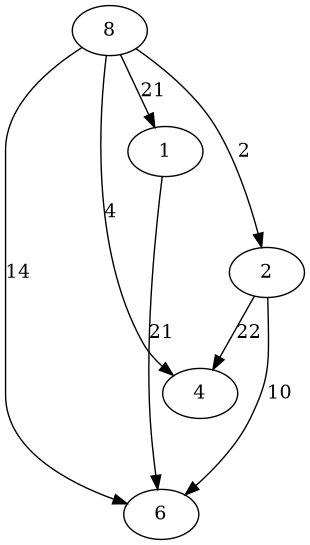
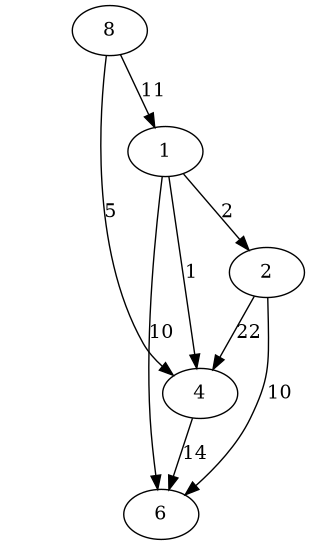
edge "8" -> "1": label "21" -> "11"
edge "8" -> "2": now "1" -> "2"
edge "8" -> "4": label "4" -> "5"
edge "1" -> "4": added, label "1"
edge "8" -> "6": now "4" -> "6"
edge "1" -> "6": label "21" -> "10"
